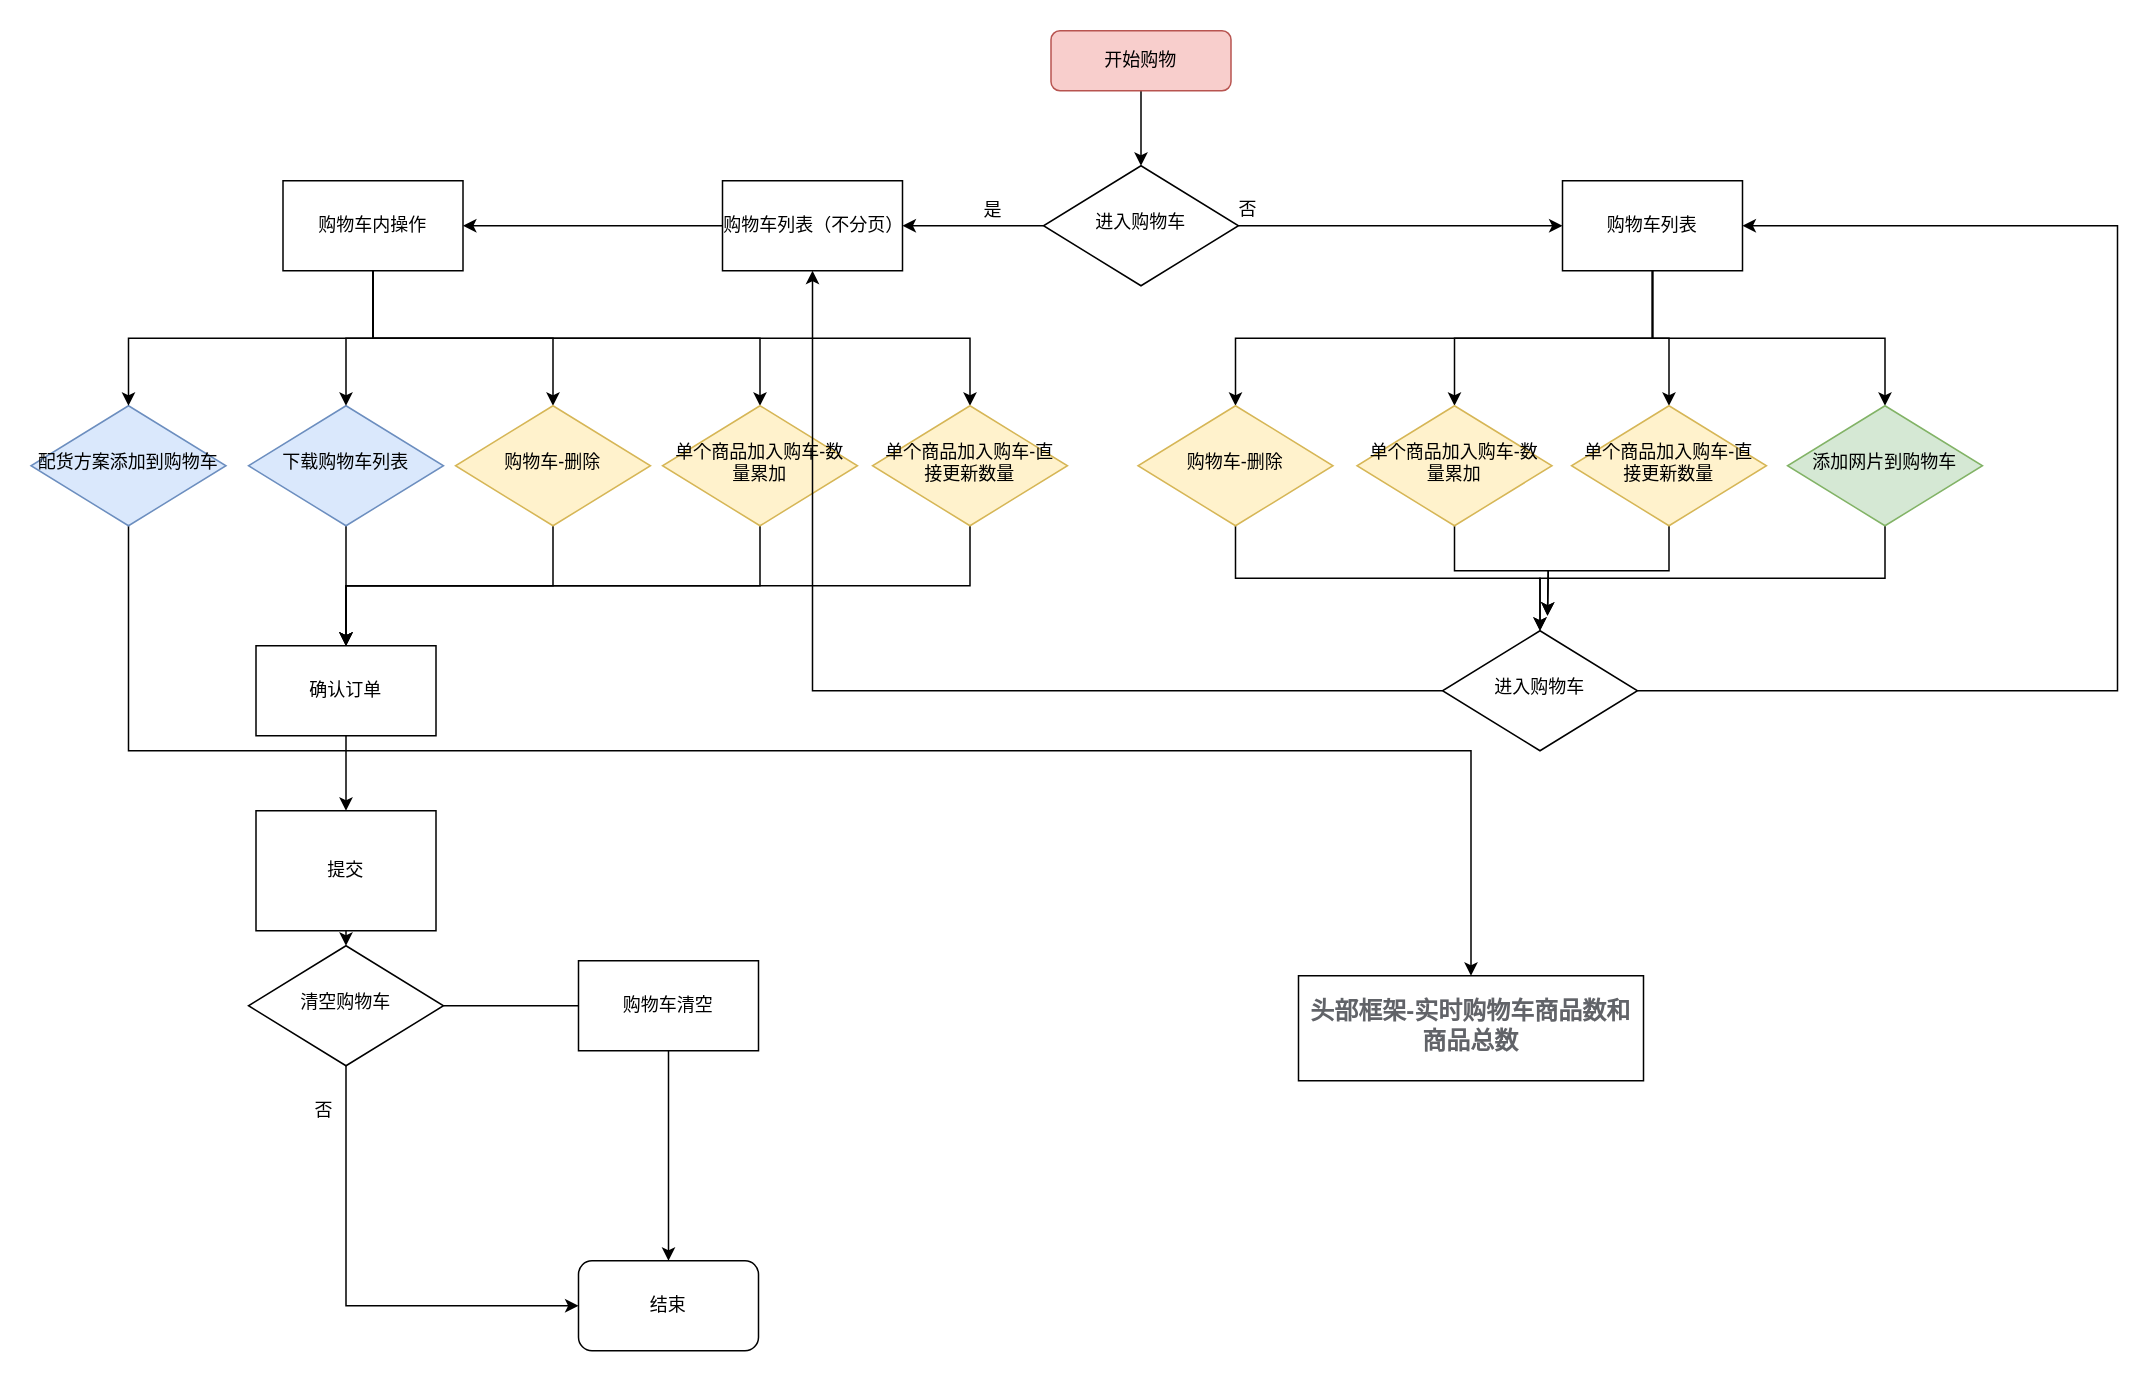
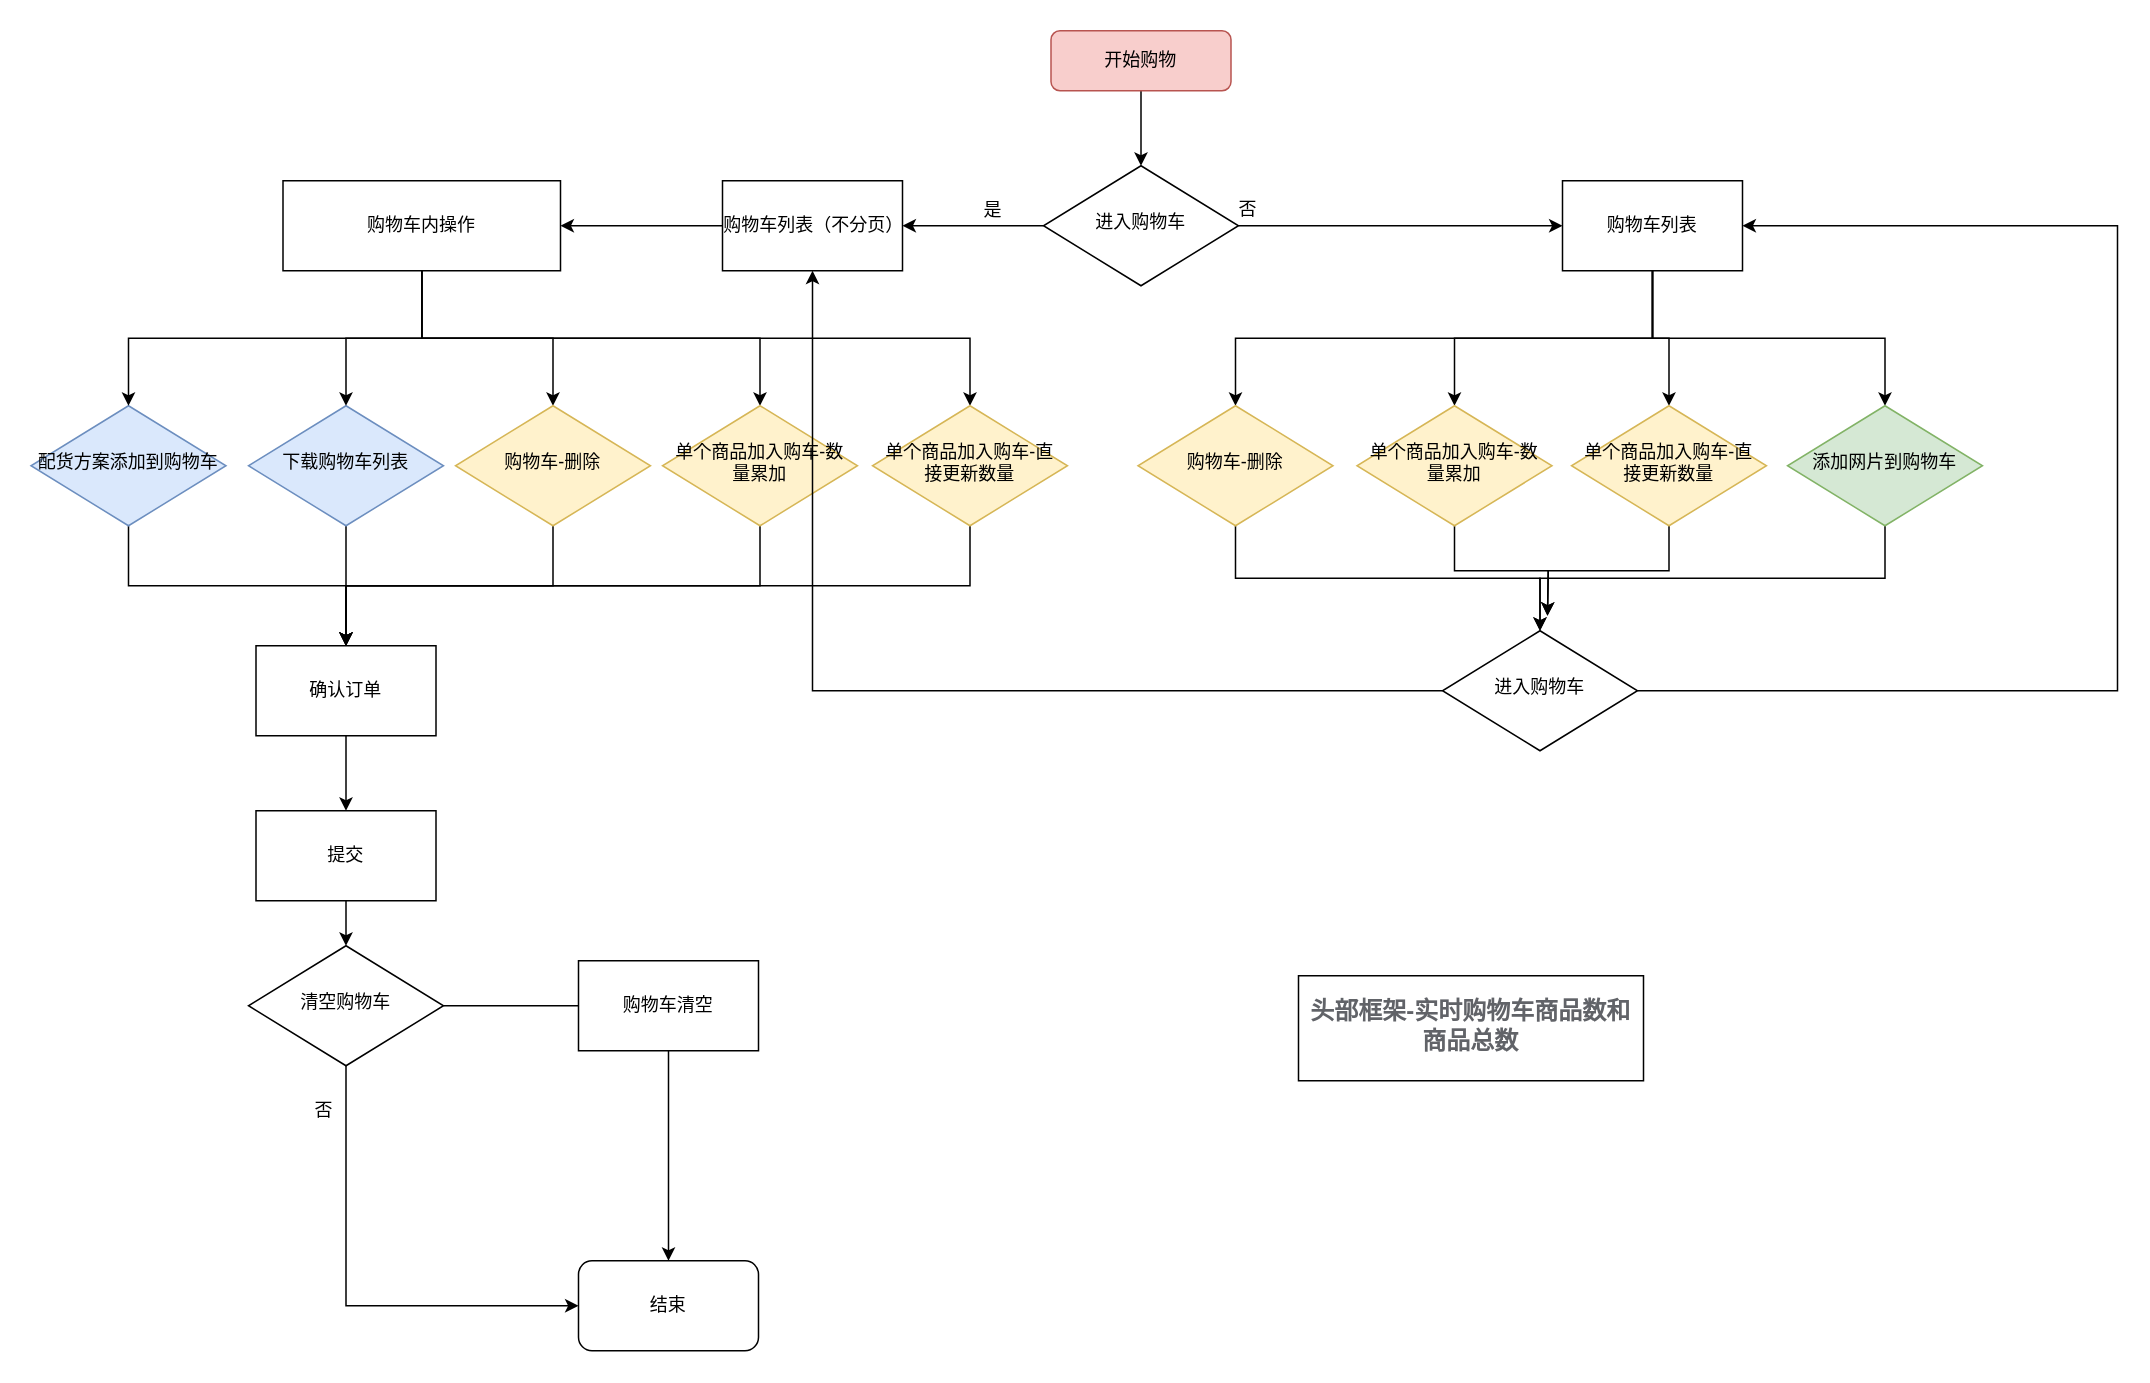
node "购物车内操作": size 180x90 -> 278x90
edge "配货方案添加到购物车" -> "头部框架-实时购物车商品数和商品总数": now "配货方案添加到购物车" -> "确认订单"
node "提交": size 180x120 -> 180x90
